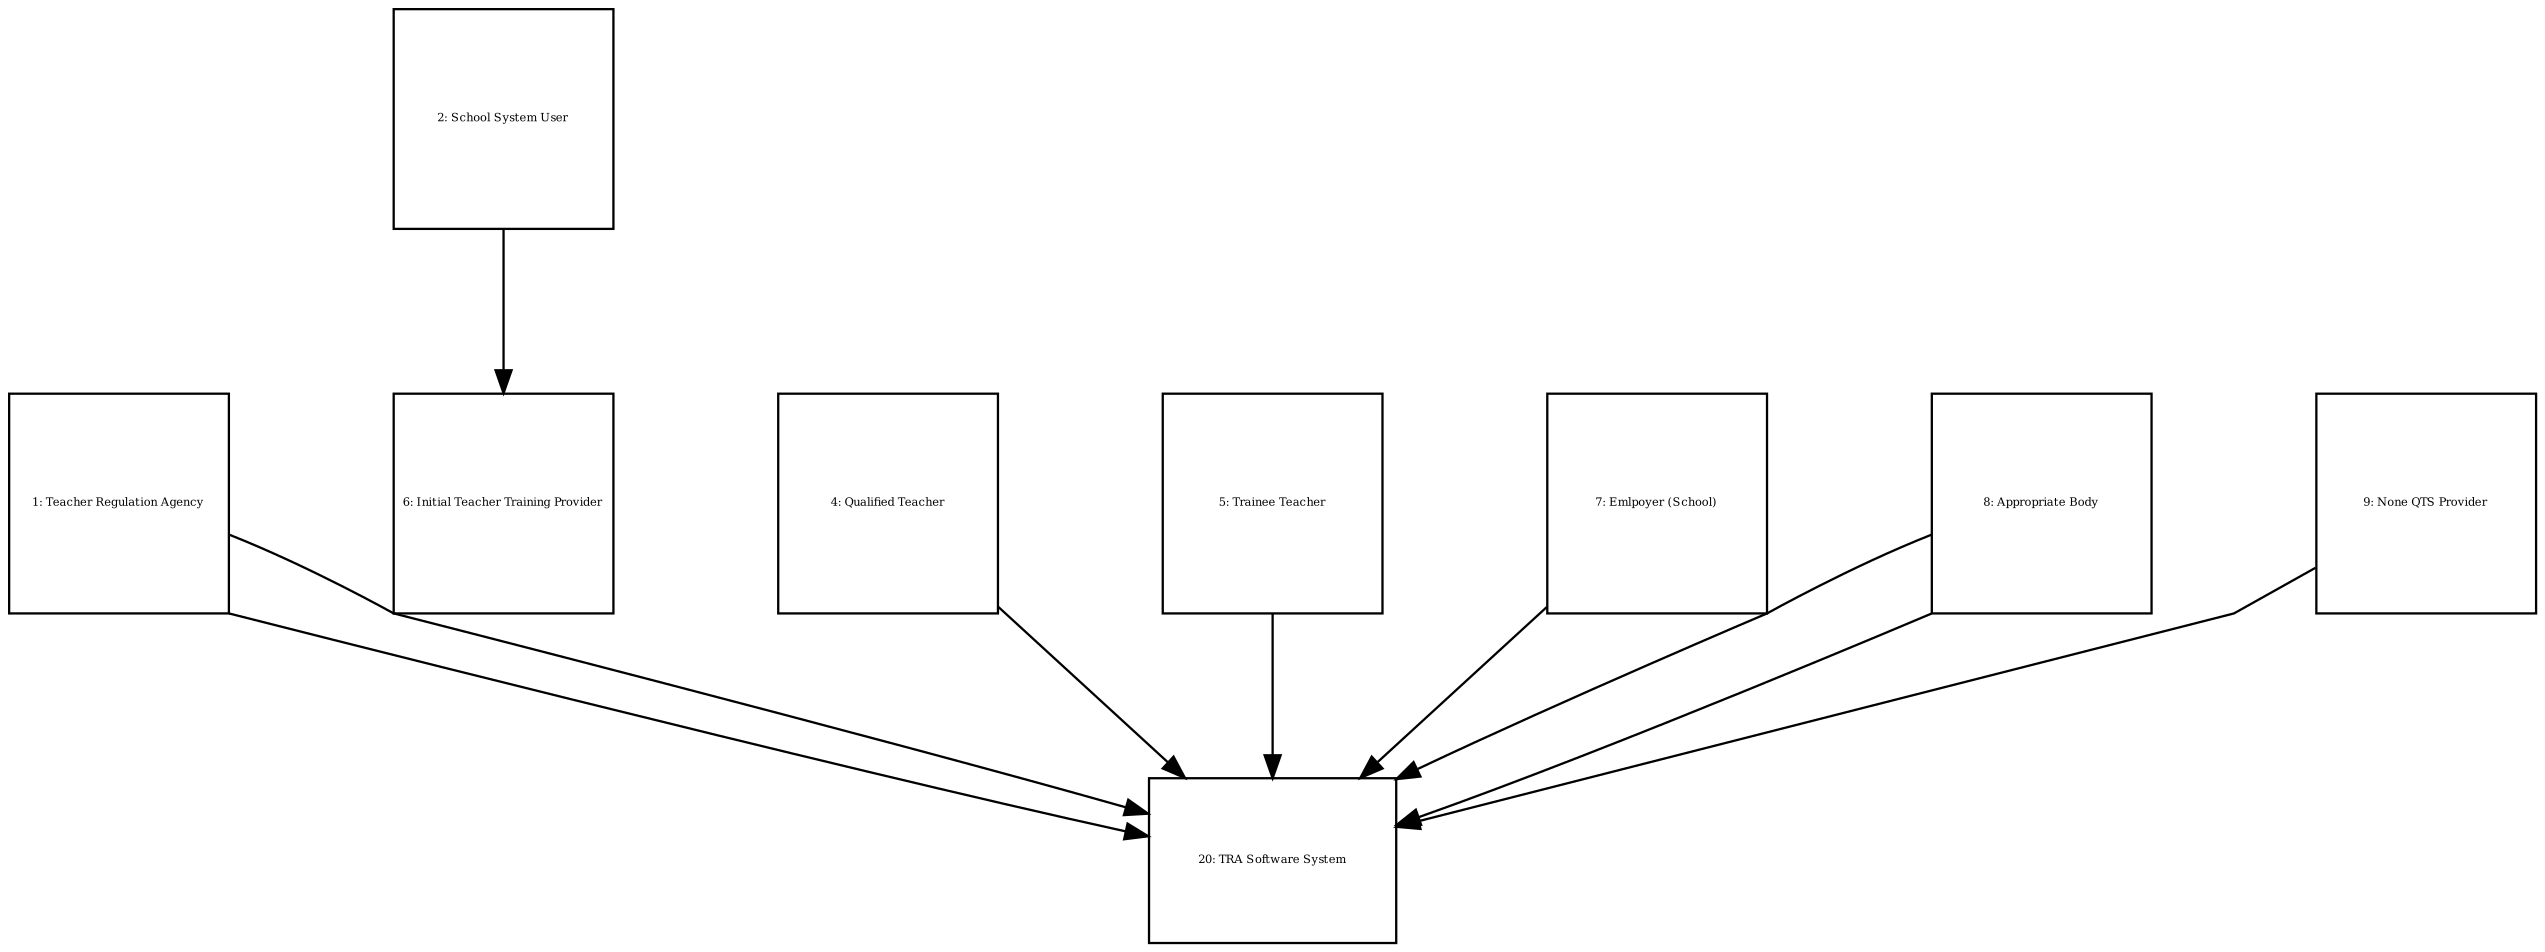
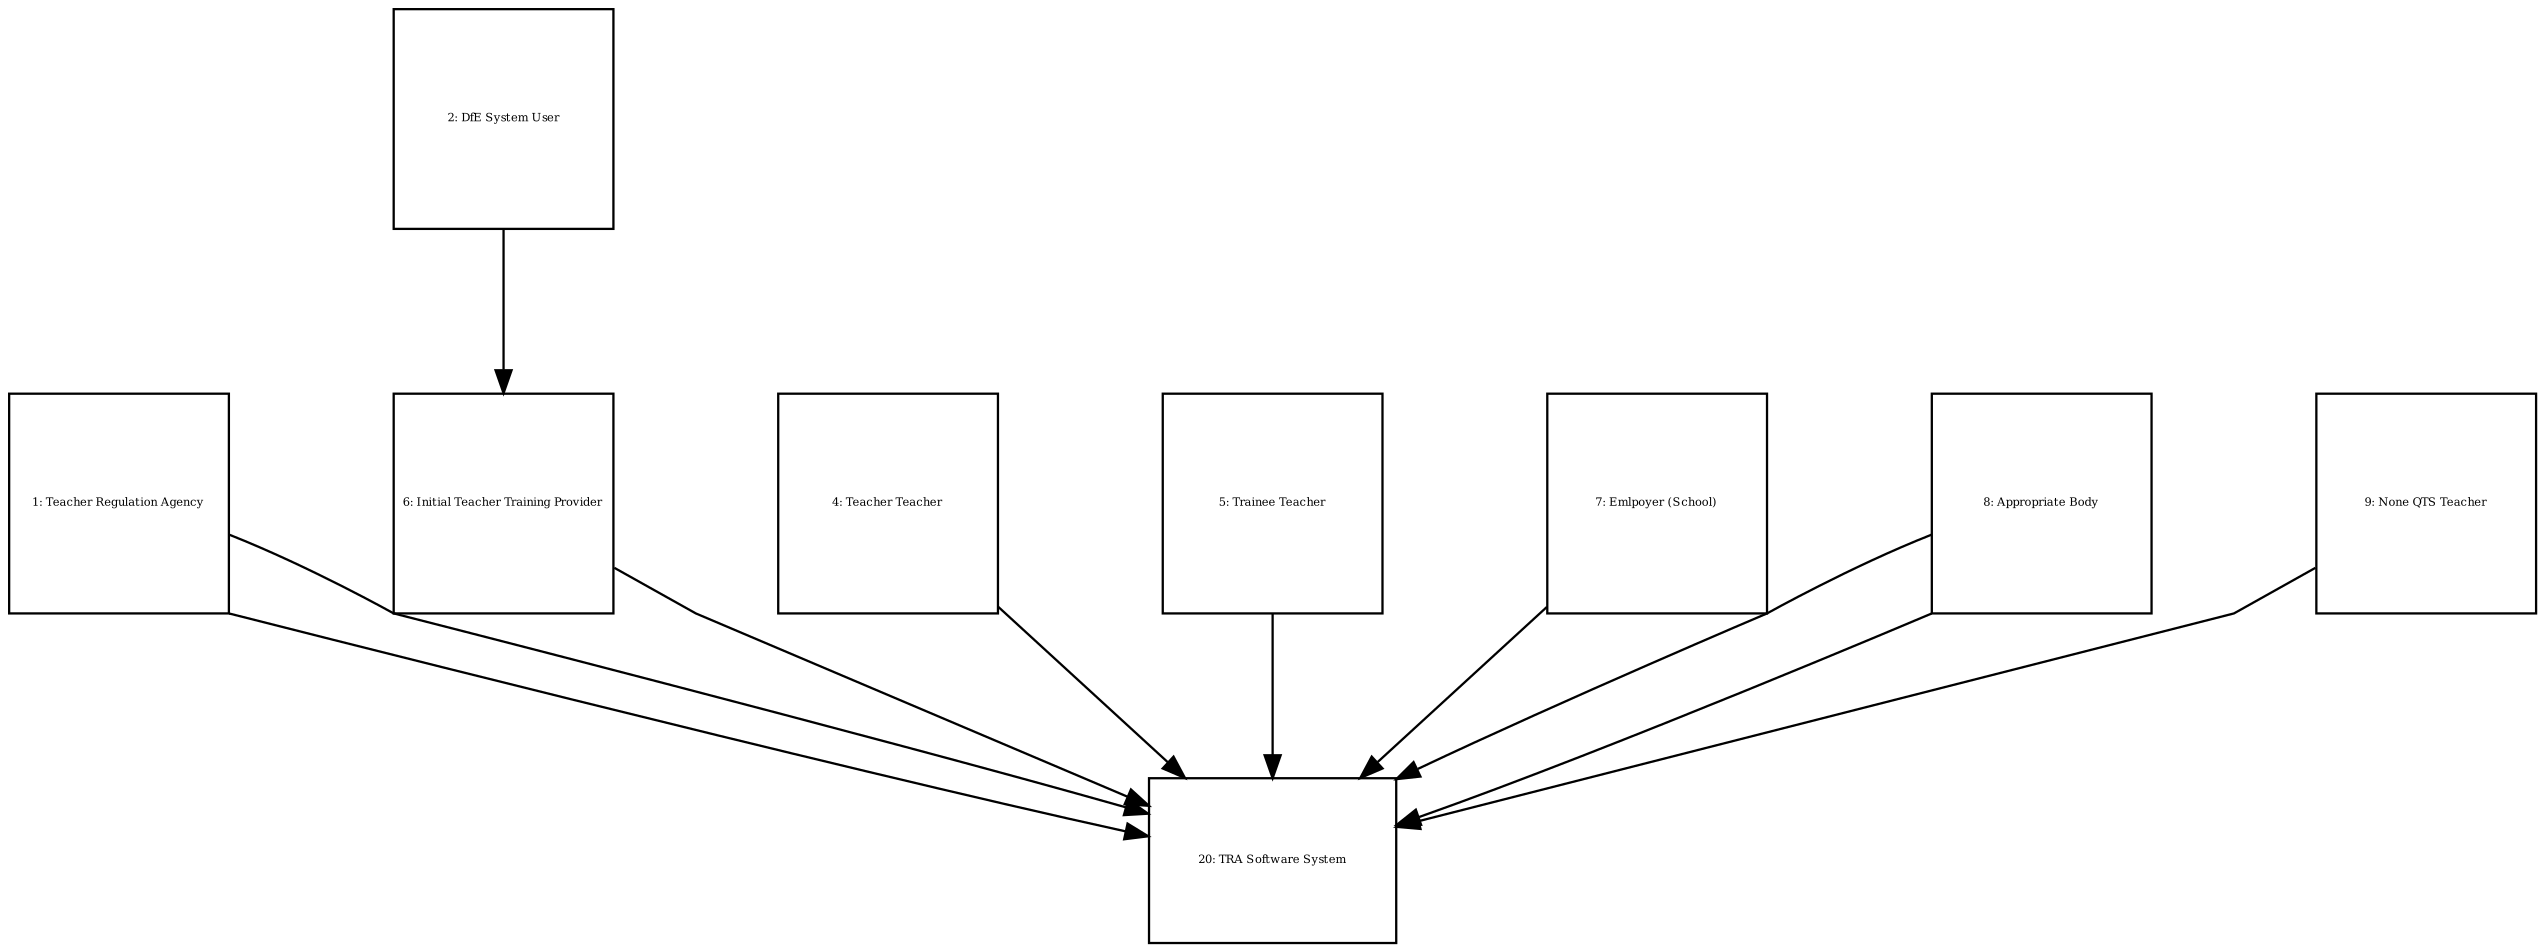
node "2: School System User": label "2: School System User" -> "2: DfE System User"
node "4: Qualified Teacher": label "4: Qualified Teacher" -> "4: Teacher Teacher"
node "9: None QTS Provider": label "9: None QTS Provider" -> "9: None QTS Teacher"
edge "6: Initial Teacher Training Provider" -> "20: TRA Software System": added
